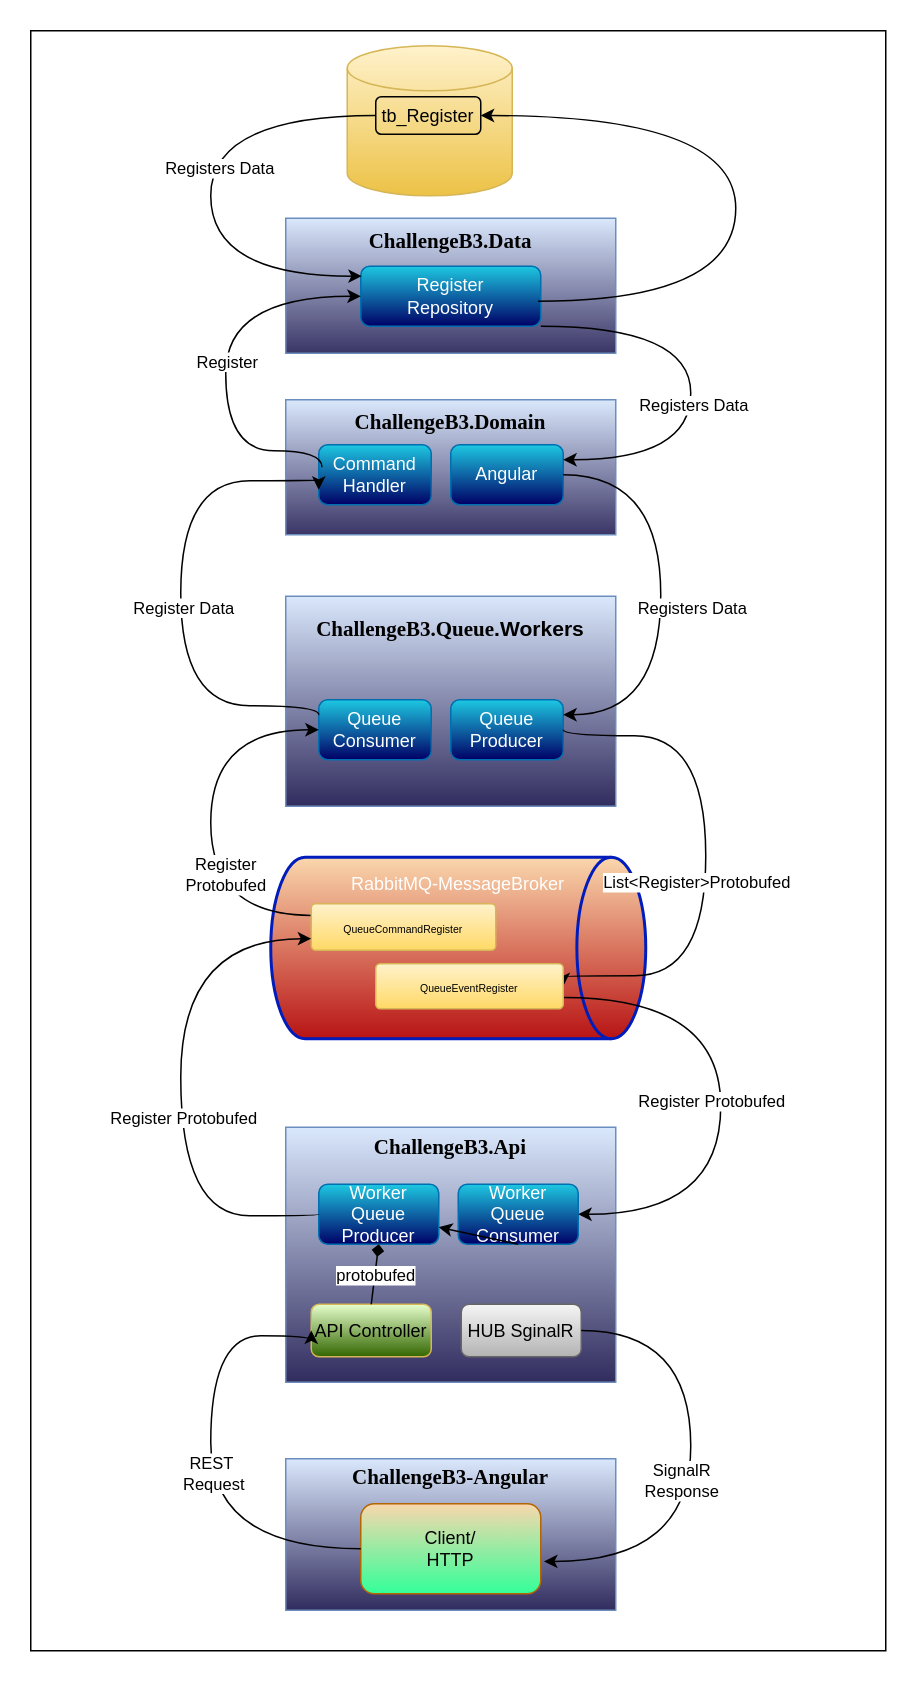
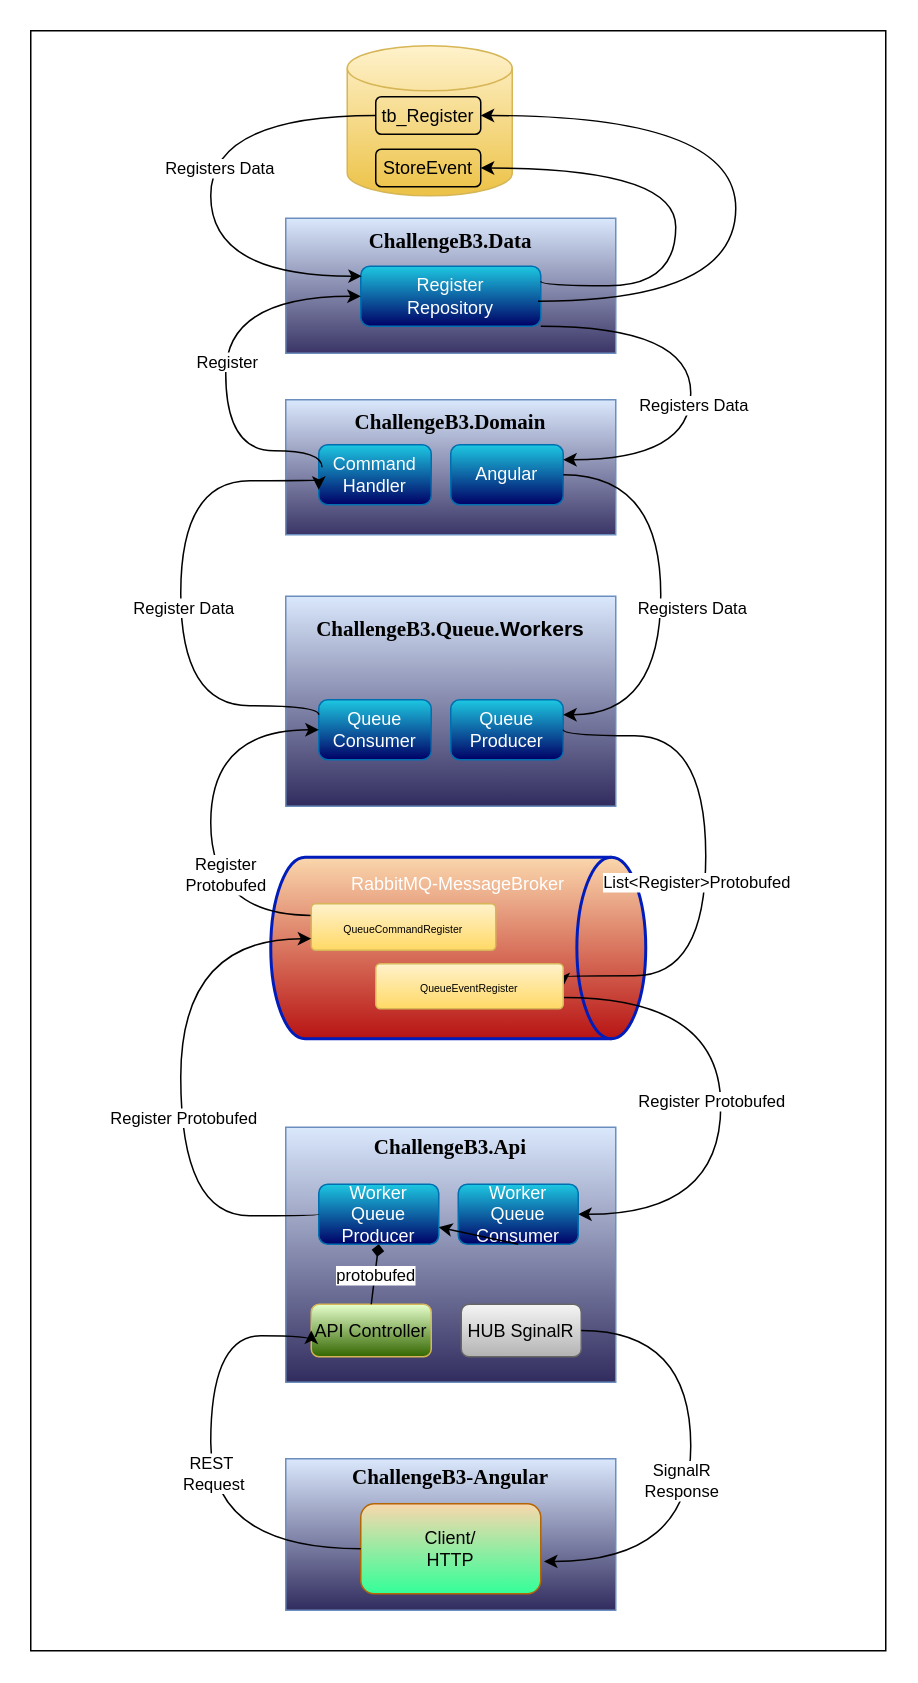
node "StoreEvent": added
edge "Register Repository" -> "StoreEvent": added
